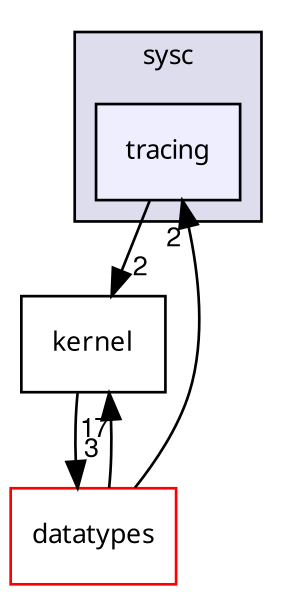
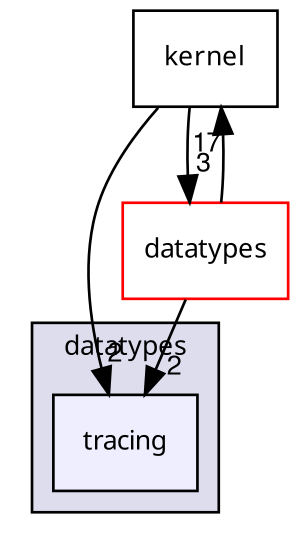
cluster "sysc": label "sysc" -> "datatypes"
edge "tracing" -> "kernel": reversed
